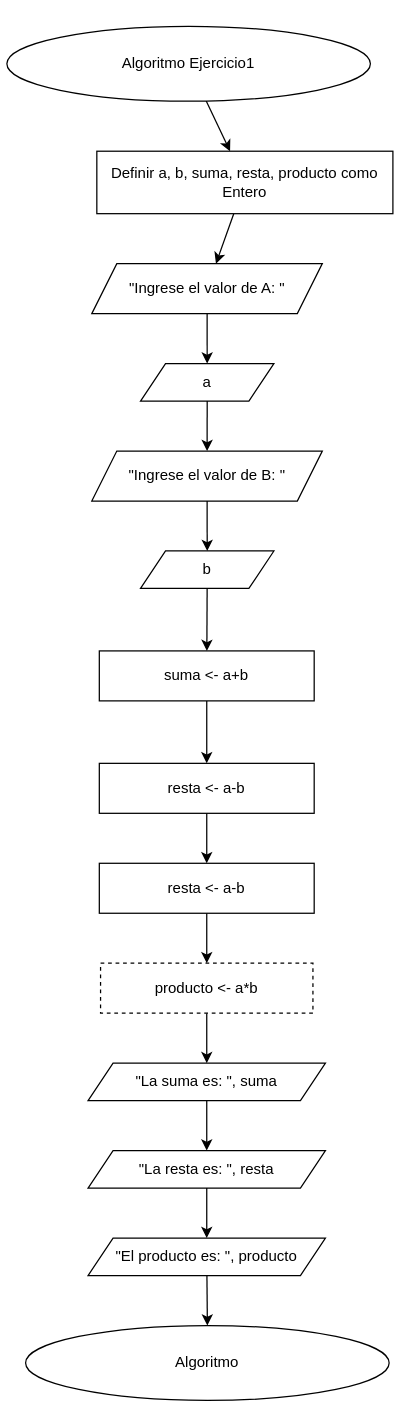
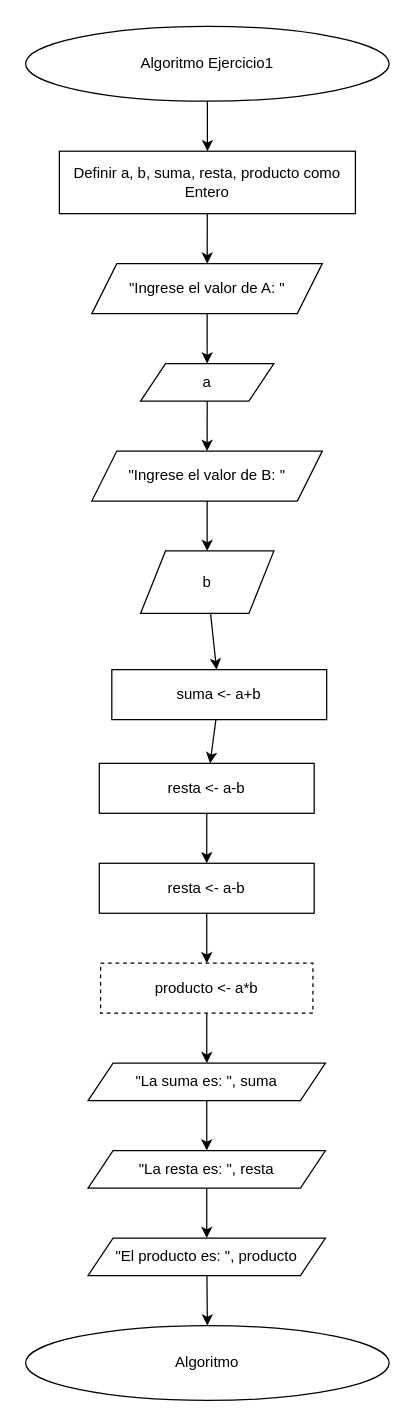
node "Algoritmo Ejercicio1": moved (189, 63) -> (208, 63)
node "Definir a, b, suma, resta, producto como Entero": moved (245, 182) -> (208, 182)
node "b": size 133x38 -> 133x63
node "suma <- a+b": moved (207, 676) -> (219, 694)
